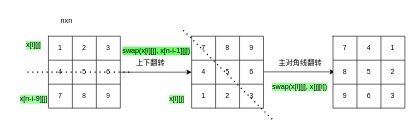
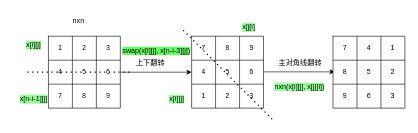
node "nxn": moved (66, 21) -> (78, 21)
node "x[j[i]": added
node "swap(x[i][j], x[n-i-1][j])": label "swap(x[i][j], x[n-i-1][j])" -> "swap(x[i][j], x[n-i-3][j])"
node "swap(x[i][j], x[j][i])": label "swap(x[i][j], x[j][i])" -> "nxn(x[i][j], x[j][i])"
node "x[n-i-9][j]": label "x[n-i-9][j]" -> "x[n-i-1][j]"
